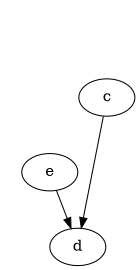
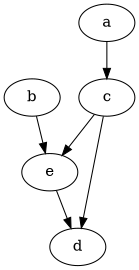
node "a": added
node "b": added
edge "c" -> "e": added
